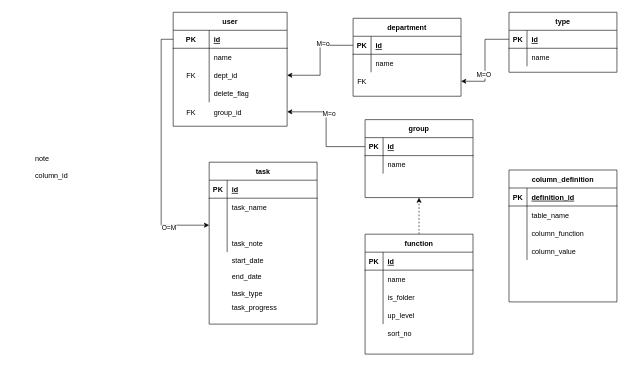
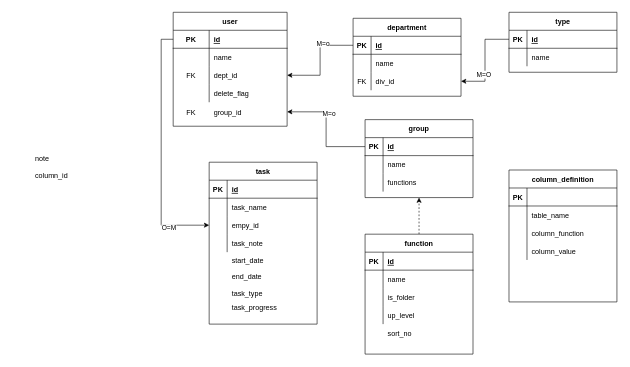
node "div_id": added
node "functions": added
node "definition_id": removed
node "empy_id": added
